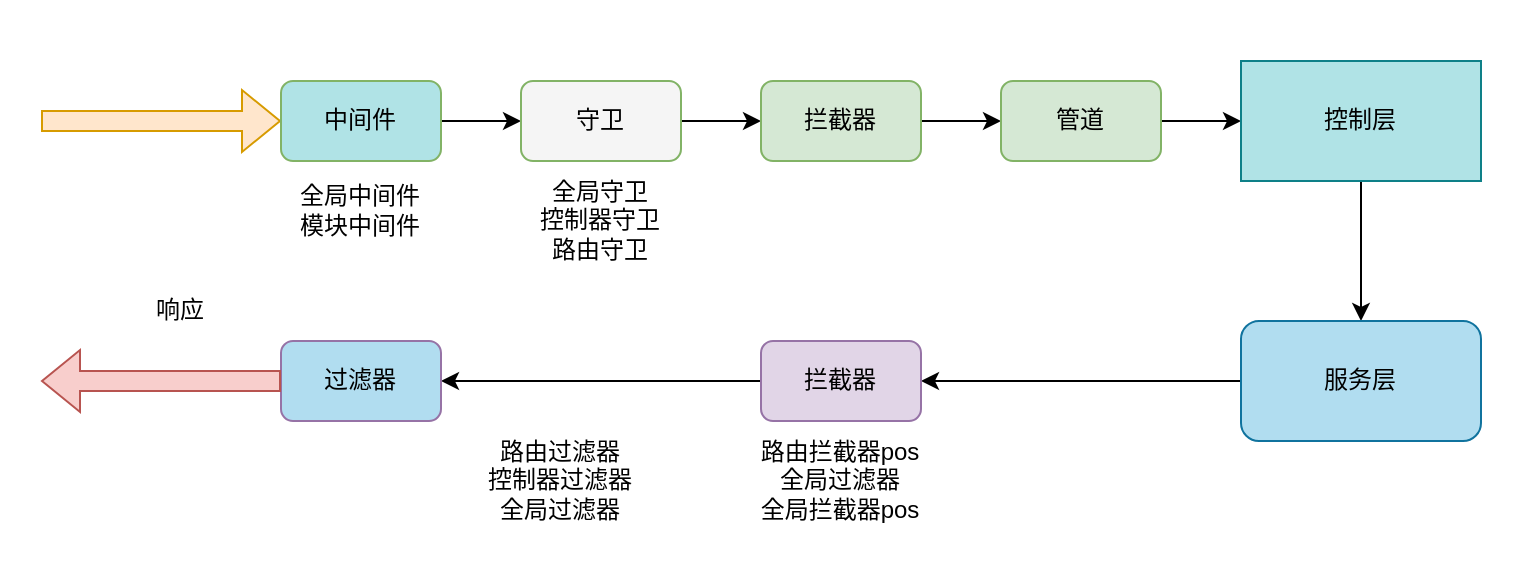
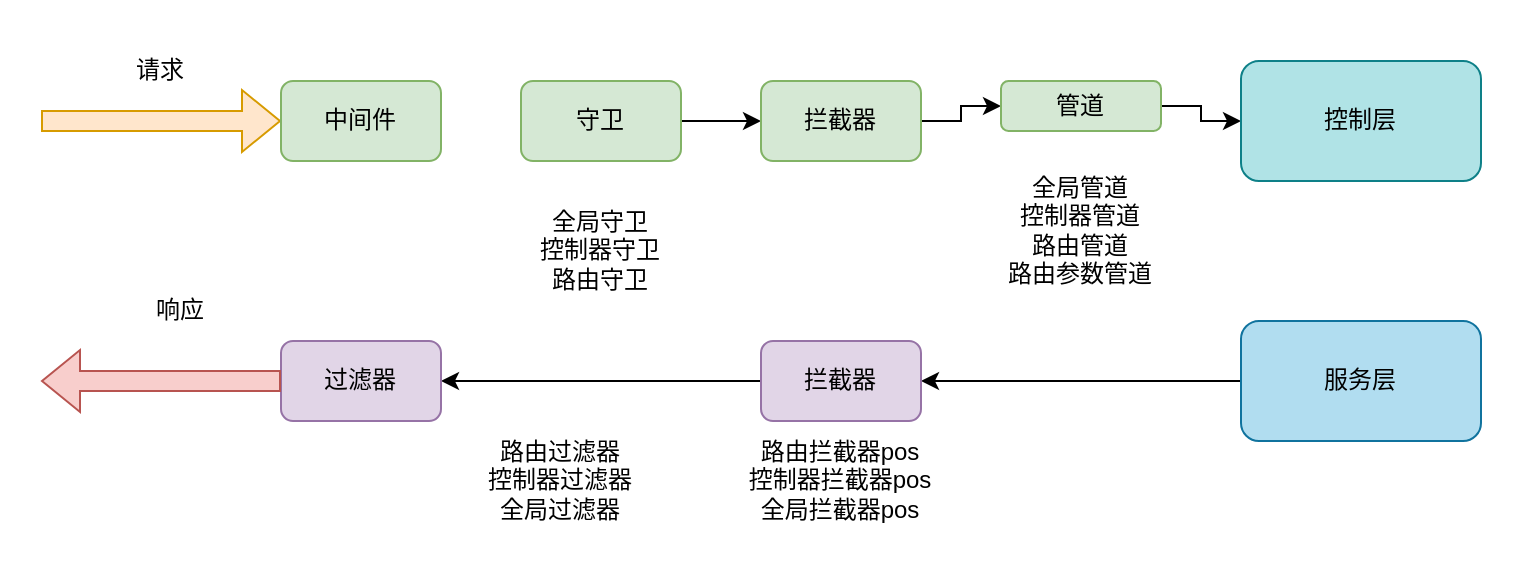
node "请求": added
node "中间件": fillcolor #b0e3e6 -> #d5e8d4
edge "中间件" -> "守卫": removed
node "守卫": fillcolor #f5f5f5 -> #d5e8d4
node "管道": size 160x80 -> 160x50
node "控制层": shape rectangle -> rounded rectangle
node "全局中间件 模块中间件": removed
node "全局守卫 控制器守卫 路由守卫": moved (601, 221) -> (601, 251)
node "全局管道 控制器管道 路由管道 路由参数管道": added
edge "控制层" -> "服务层": removed
node "过滤器": fillcolor #b1ddf0 -> #e1d5e7
node "路由拦截器pos 全局过滤器 全局拦截器pos": label "路由拦截器pos 全局过滤器 全局拦截器pos" -> "路由拦截器pos 控制器拦截器pos 全局拦截器pos"
